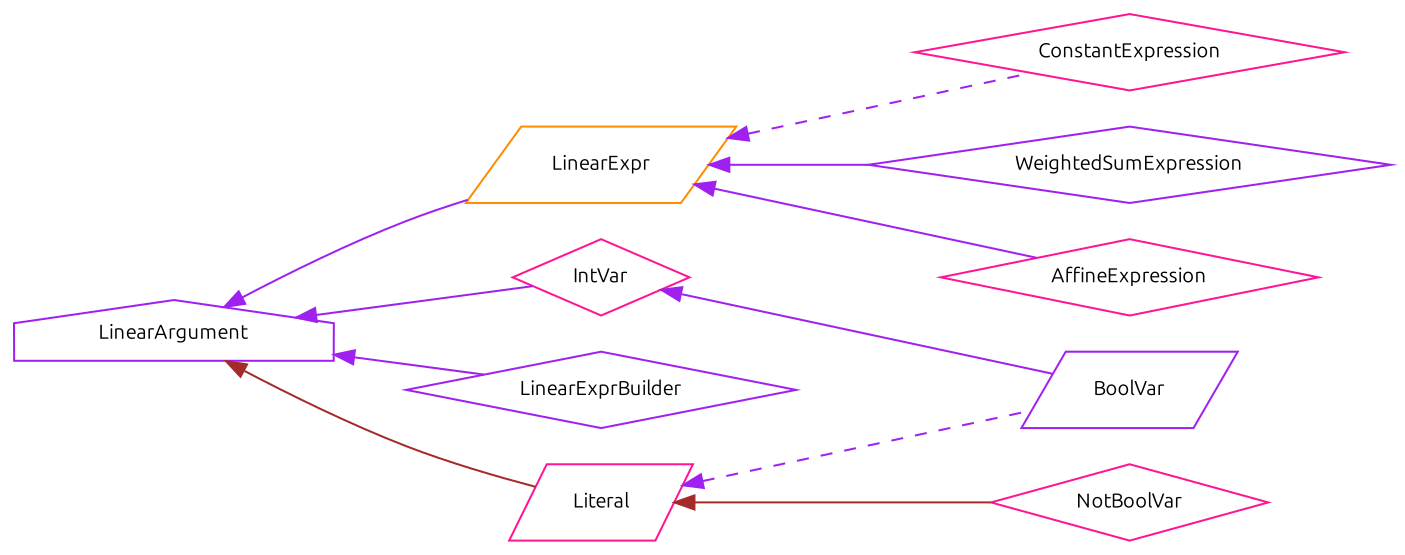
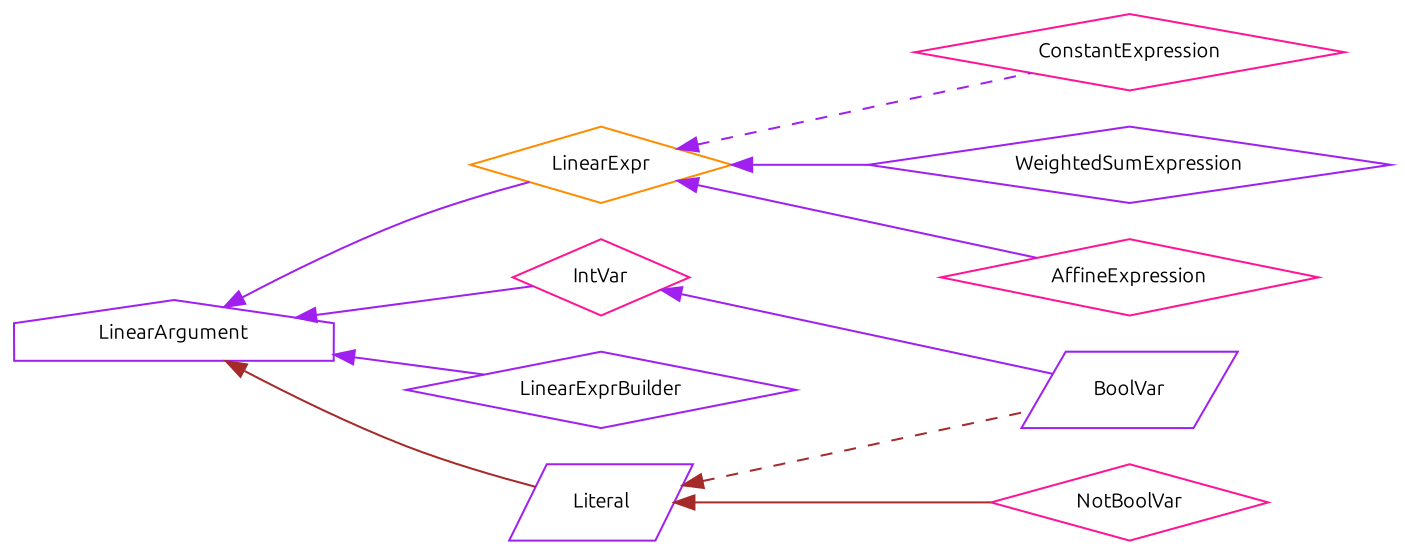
node "LinearExpr": shape parallelogram -> diamond
edge "BoolVar" -> "Literal": color purple -> brown
node "Literal": color deeppink -> purple
